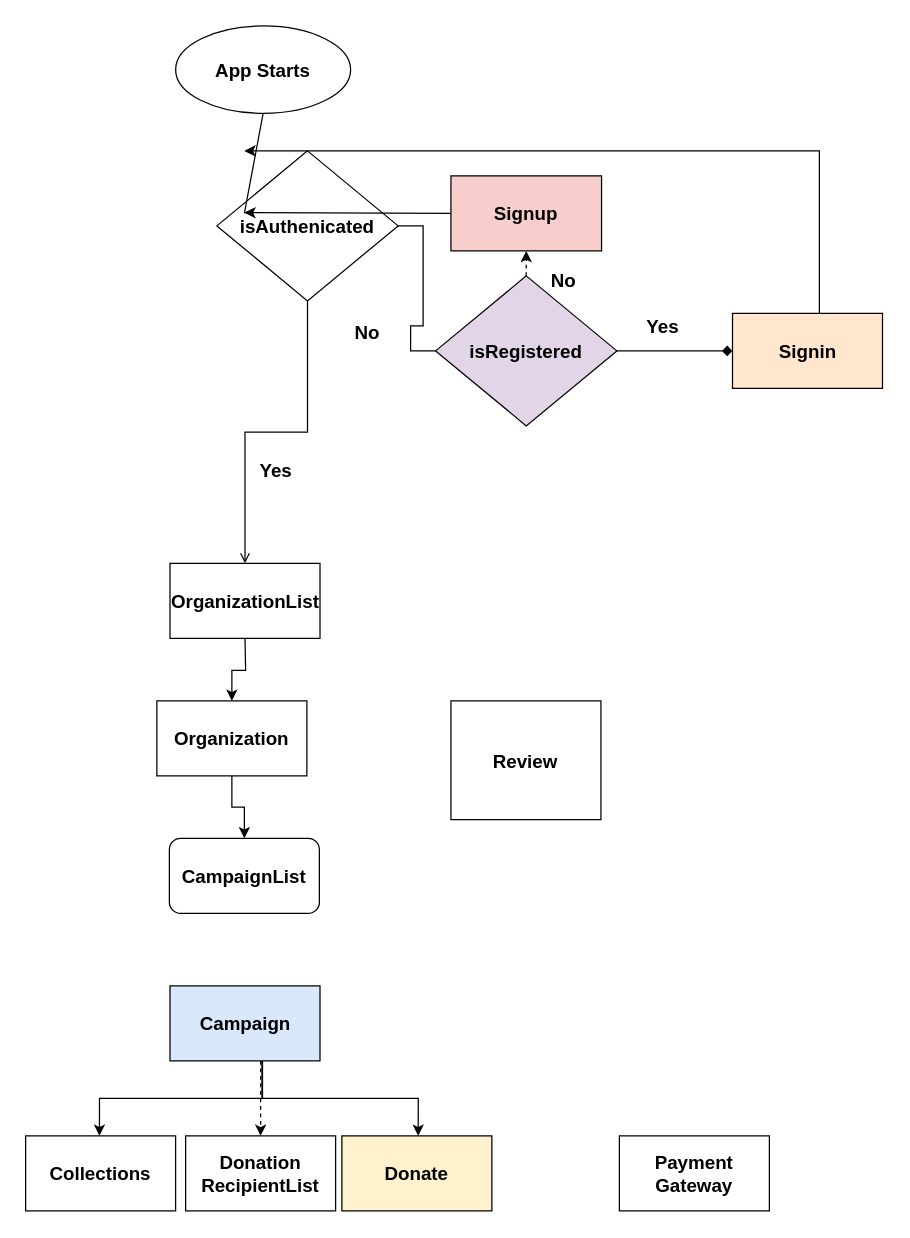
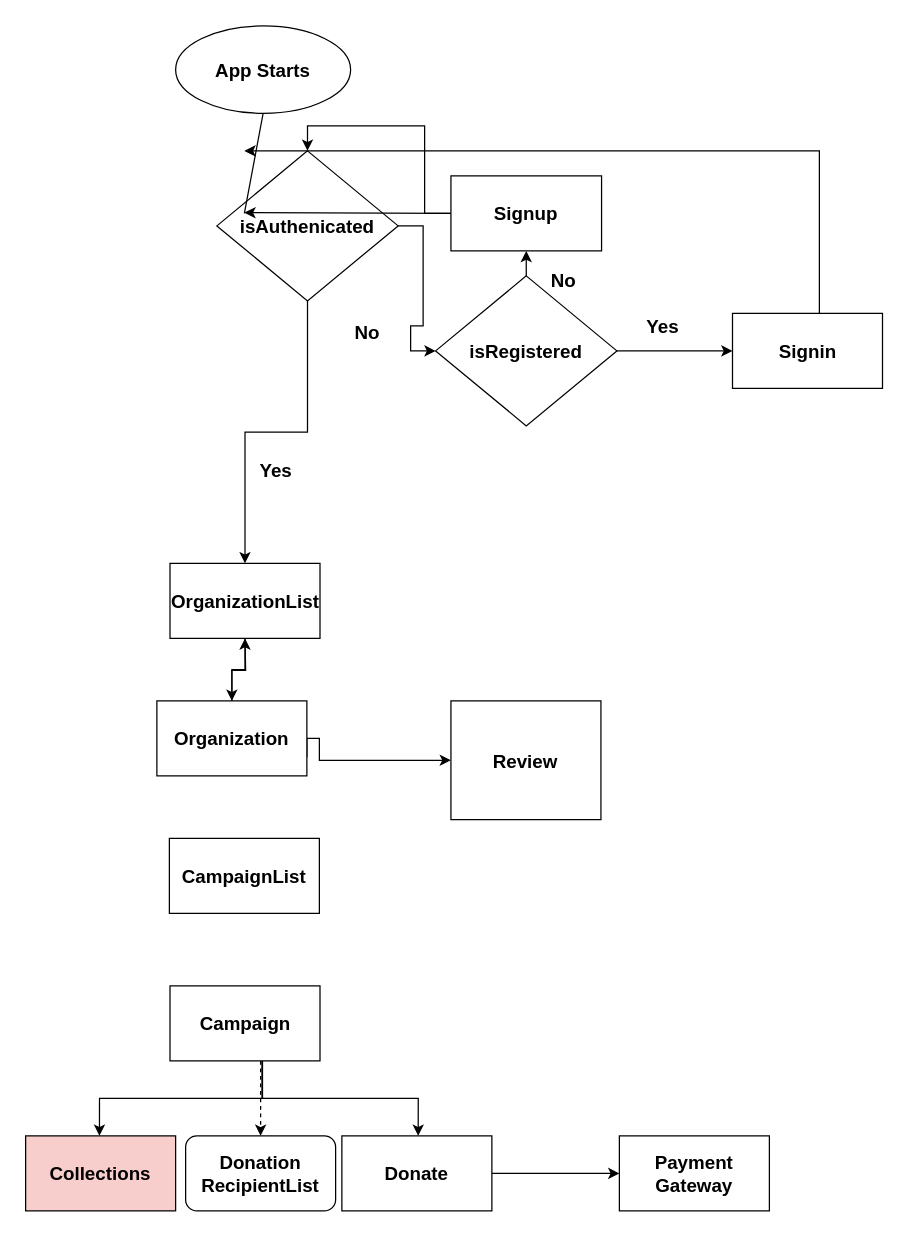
edge "Signup" -> "isAuthenicated": added
node "Signup": fillcolor #f8cecc -> #ffffff
edge "isRegistered" -> "Signup": style dashed -> solid
edge "isAuthenicated" -- "isRegistered": arrowhead none -> classic
node "isRegistered": fillcolor #e1d5e7 -> #ffffff
edge "isRegistered" -> "Signin": arrowhead diamond -> classic
node "Signin": fillcolor #ffe6cc -> #ffffff
edge "isAuthenicated" -> "OrganizationList": arrowhead open -> classic
edge "Organization" -> "Review": added
edge "Organization" -> "CampaignList": now "Organization" -> "OrganizationList"
node "CampaignList": shape rounded rectangle -> rectangle
node "Campaign": fillcolor #dae8fc -> #ffffff
node "Collections": fillcolor #ffffff -> #f8cecc
node "Donation RecipientList": shape rectangle -> rounded rectangle
node "Donate": fillcolor #fff2cc -> #ffffff
edge "Donate" -> "Payment Gateway": added
